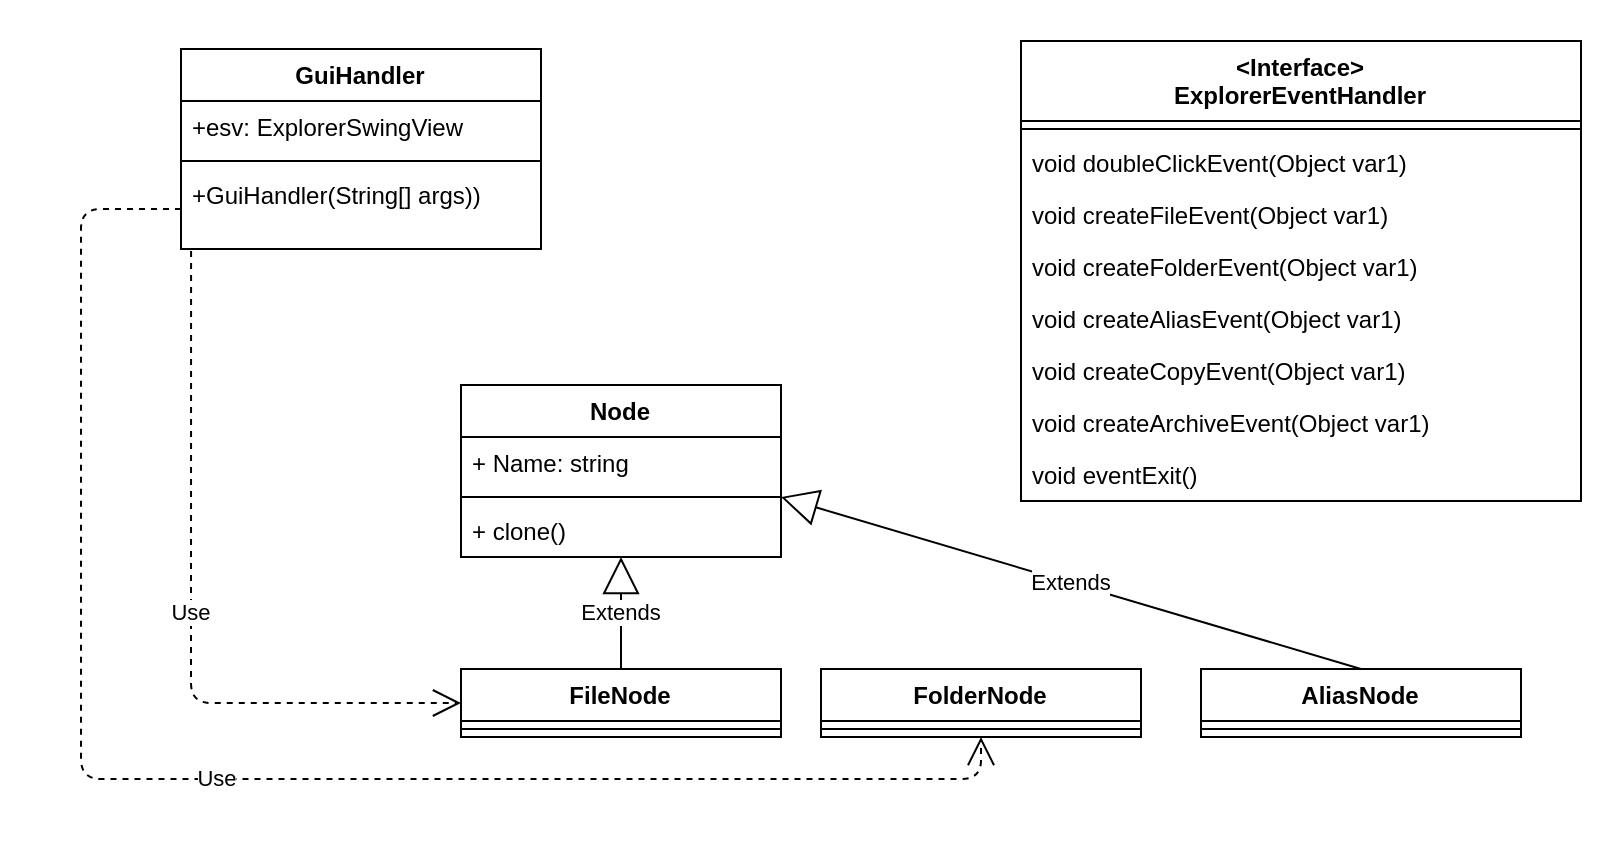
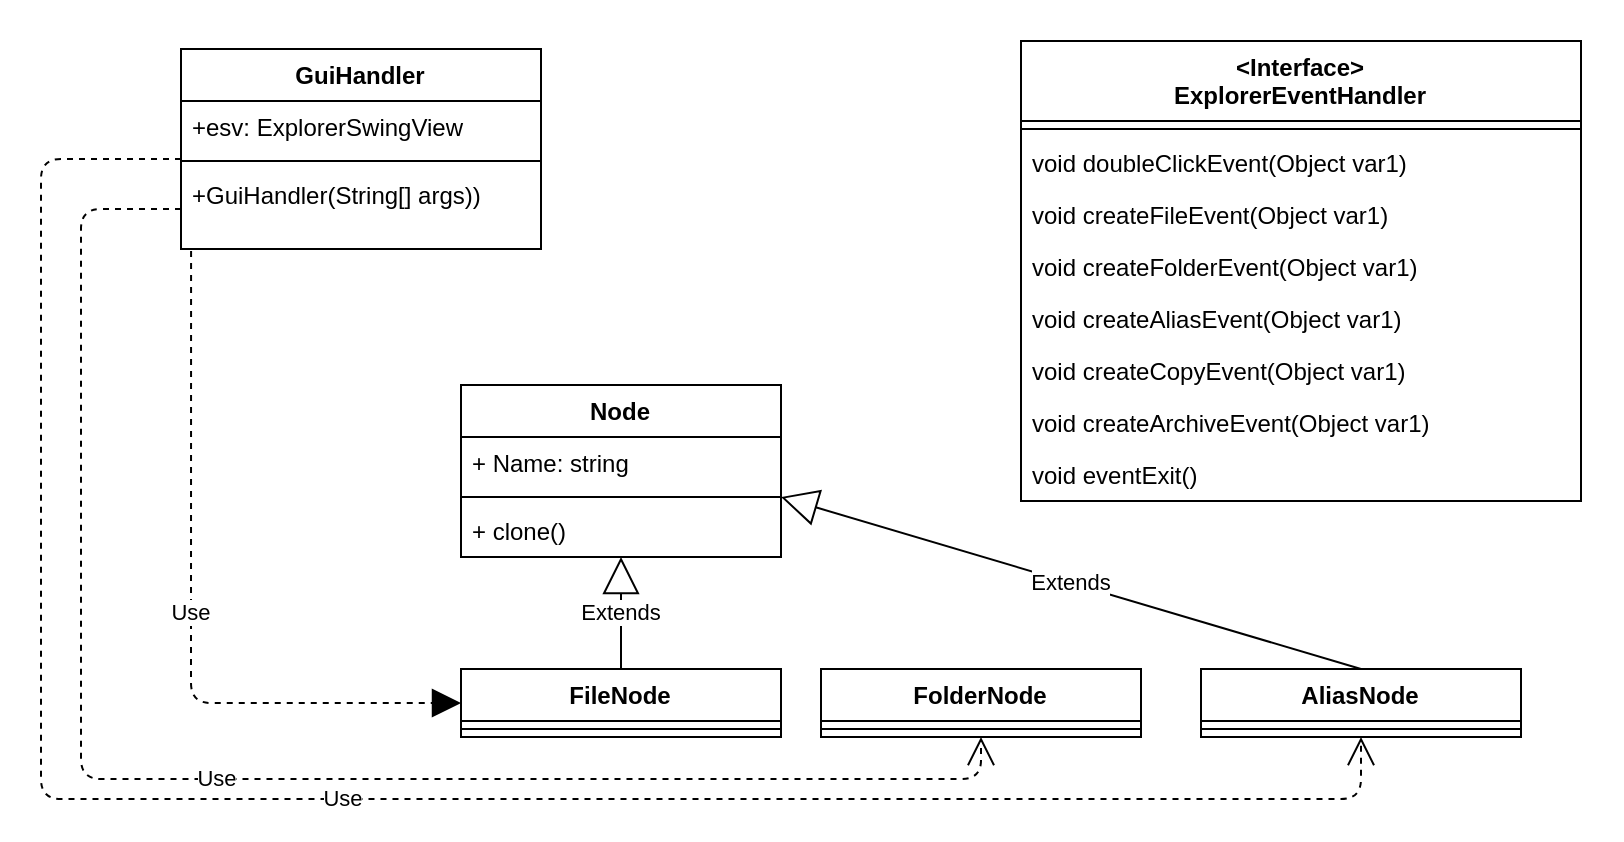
edge "+GuiHandler(String[] args))" -> "FileNode": arrowhead open -> block
edge "+esv: ExplorerSwingView" -> "AliasNode": added, label "Use"
